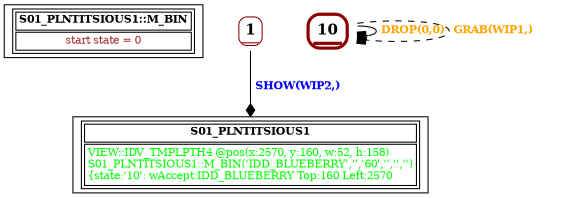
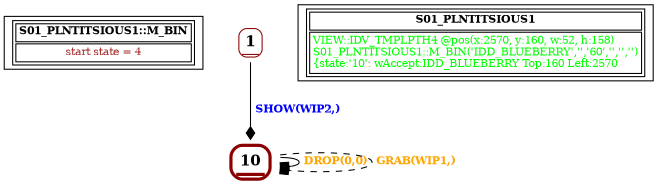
node "S01_PLNTITSIOUS1::M_BIN": text "start state = 0" -> "start state = 4"
edge "1" -> "S01_PLNTITSIOUS1": now "1" -> "10"
